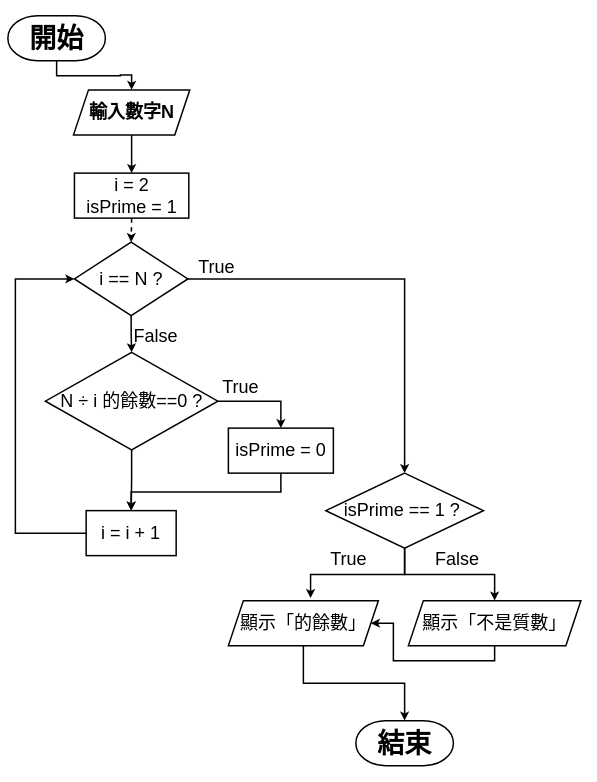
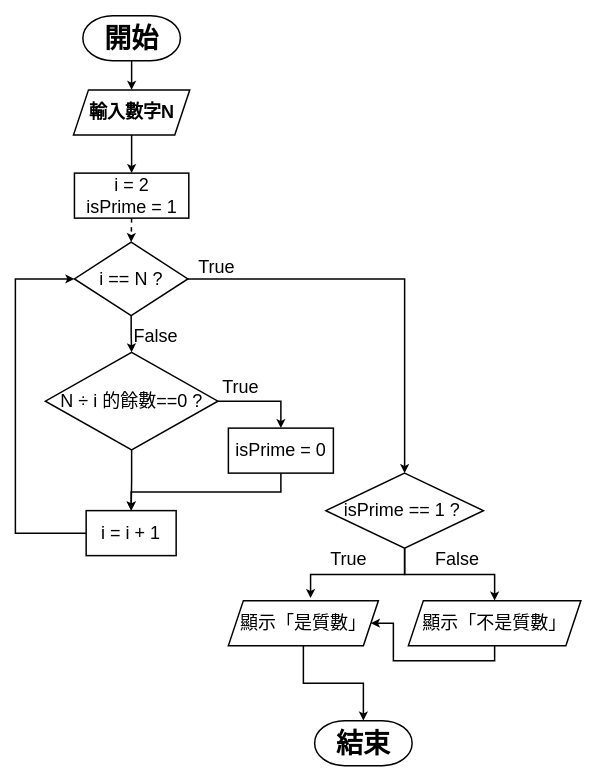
node "開始": moved (57, 38) -> (132, 38)
node "顯示「的餘數」": label "顯示「的餘數」" -> "顯示「是質數」"
node "結束": moved (405, 743) -> (363, 743)
